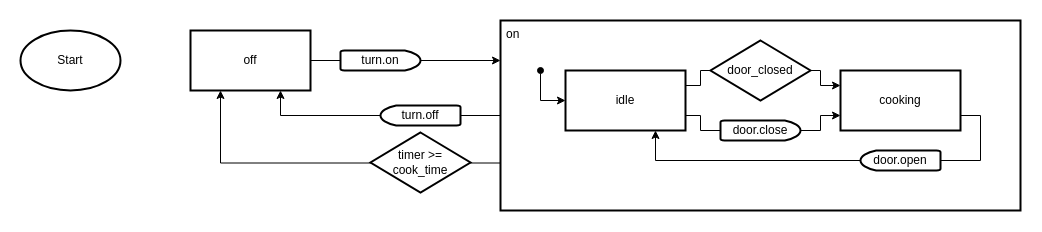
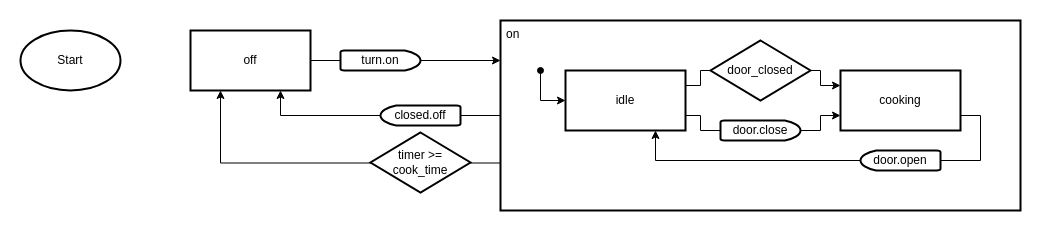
node "turn.off": label "turn.off" -> "closed.off"
